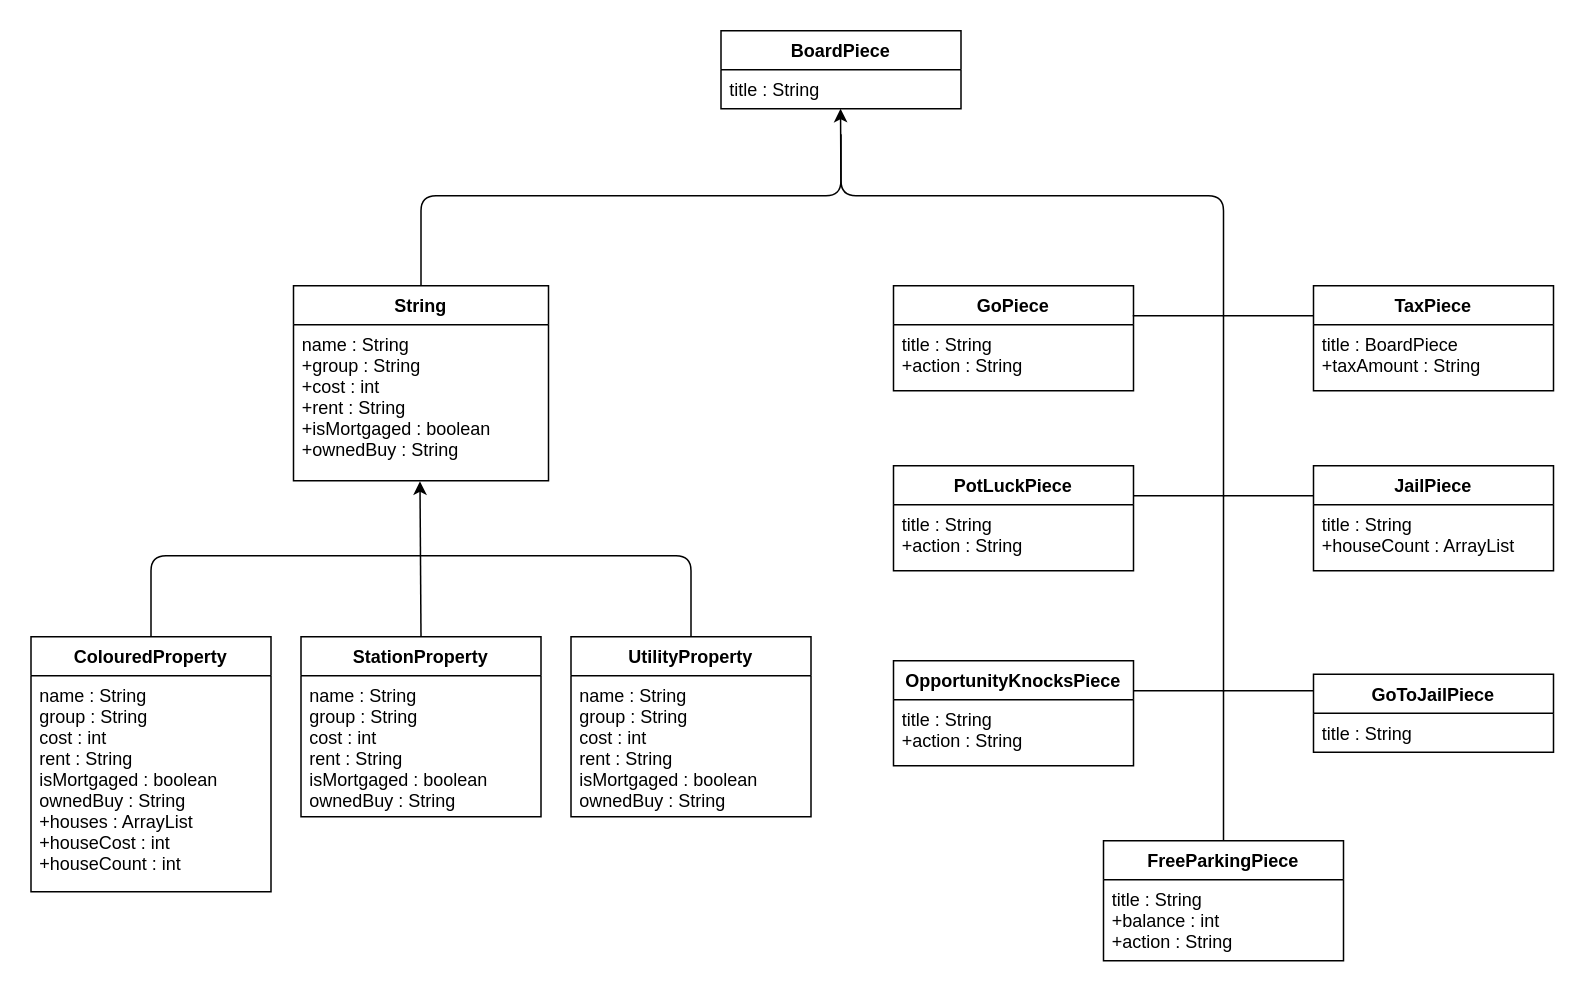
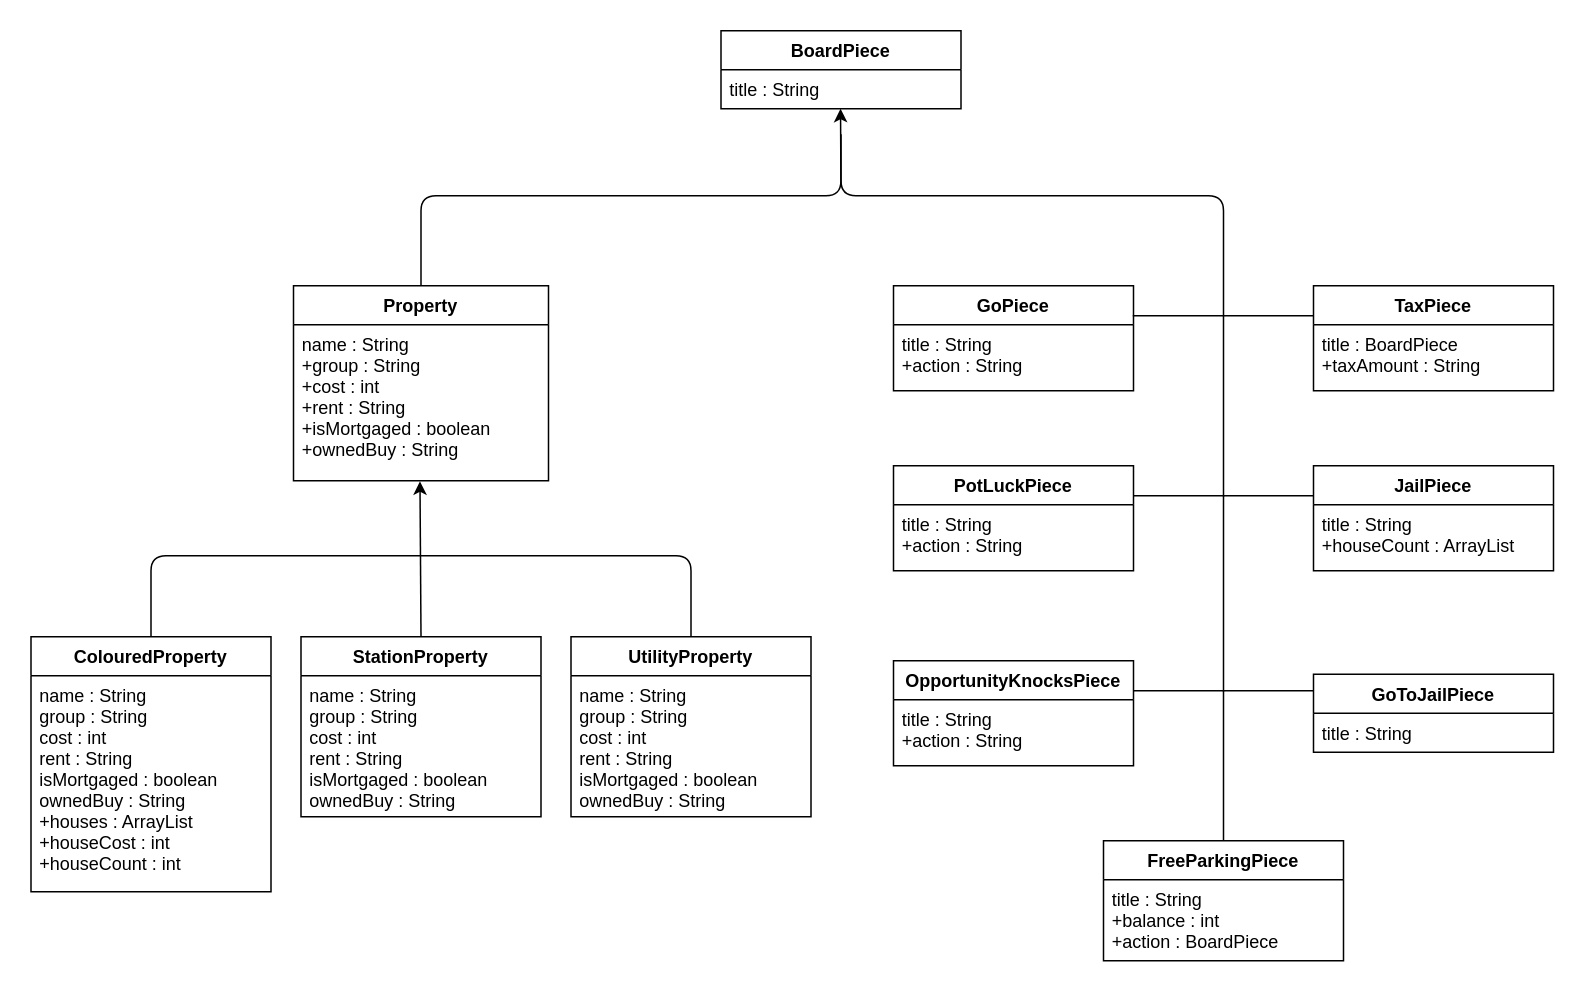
node "String": label "String" -> "Property"
node "title : String +balance : int +action : String": label "title : String +balance : int +action : String" -> "title : String +balance : int +action : BoardPiece"
